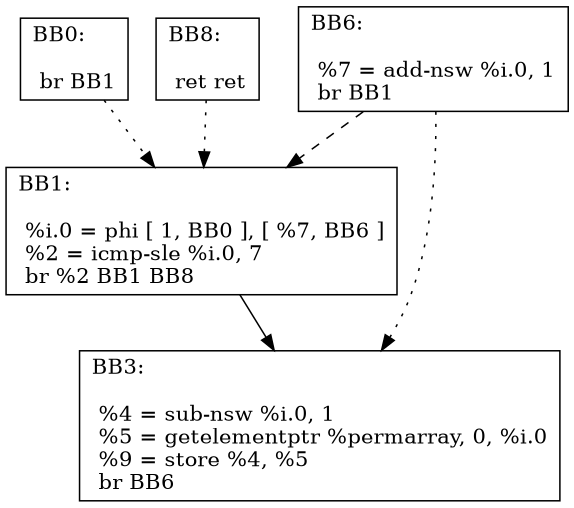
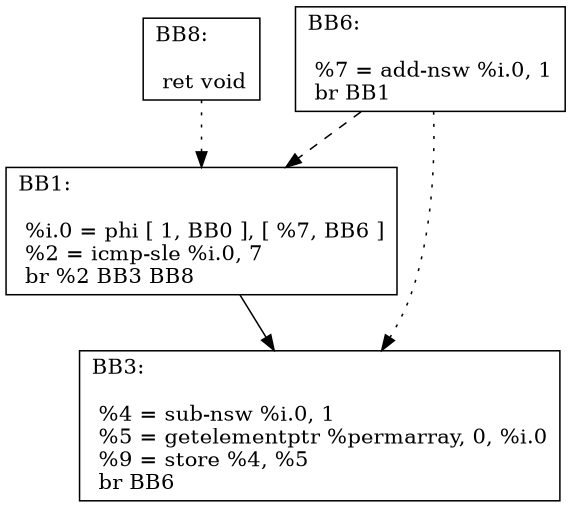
node "BB0:": removed
node "BB8:": text "ret ret" -> "ret void"
node "BB1:": text "br %2 BB1 BB8" -> "br %2 BB3 BB8"
